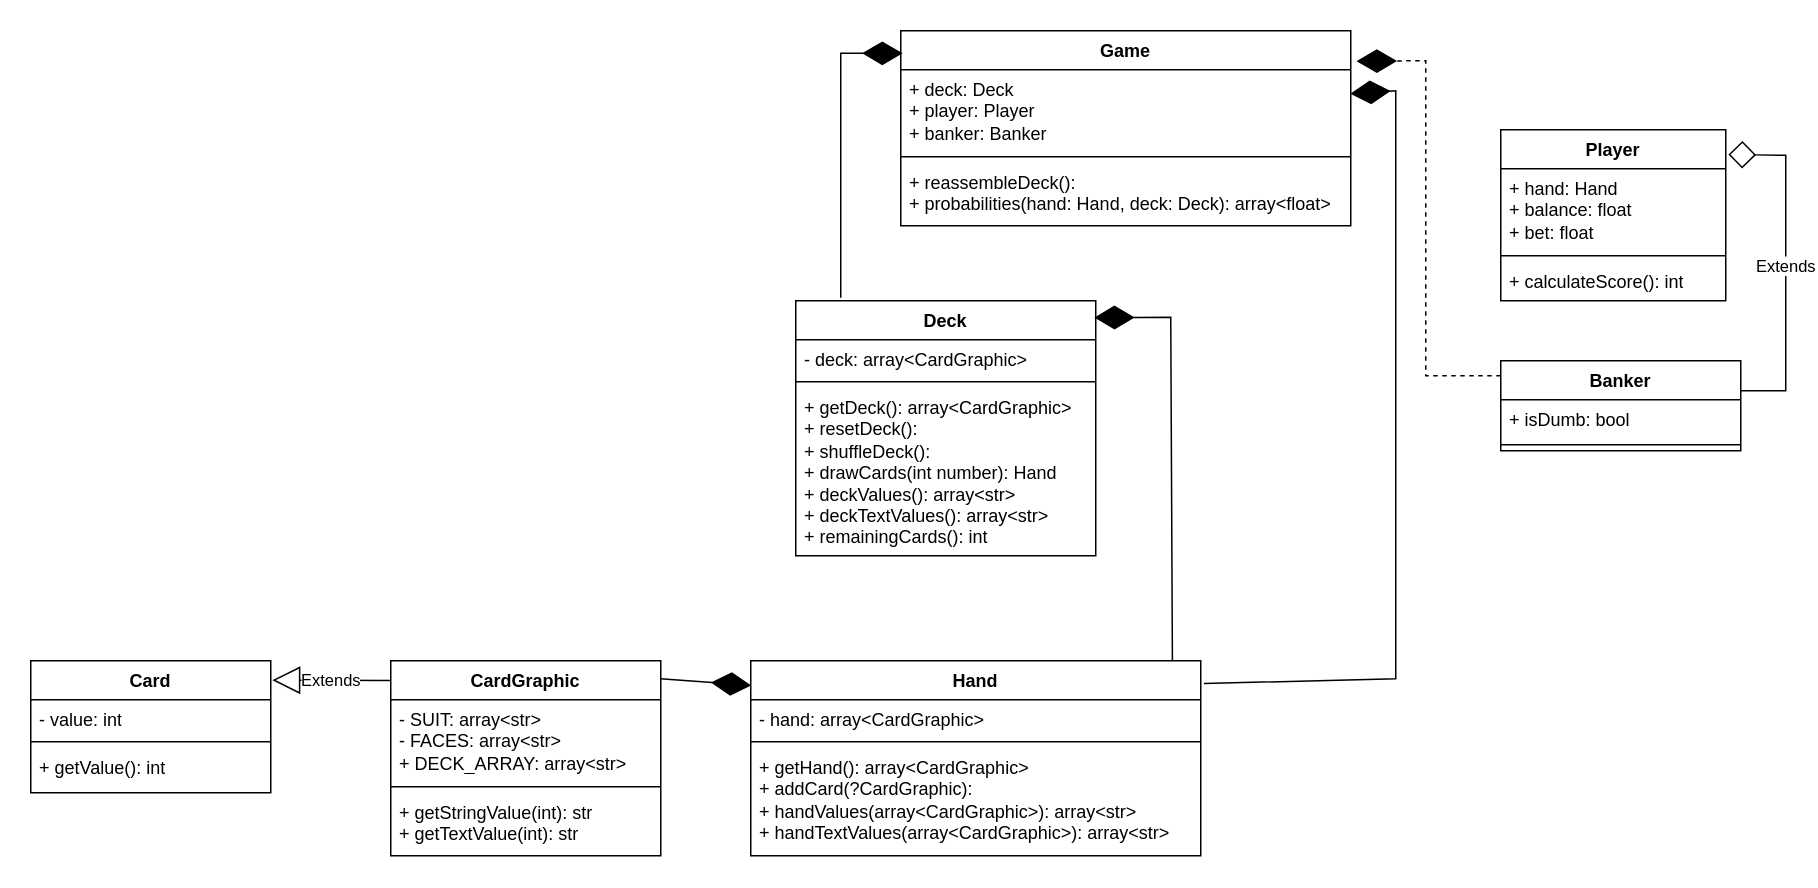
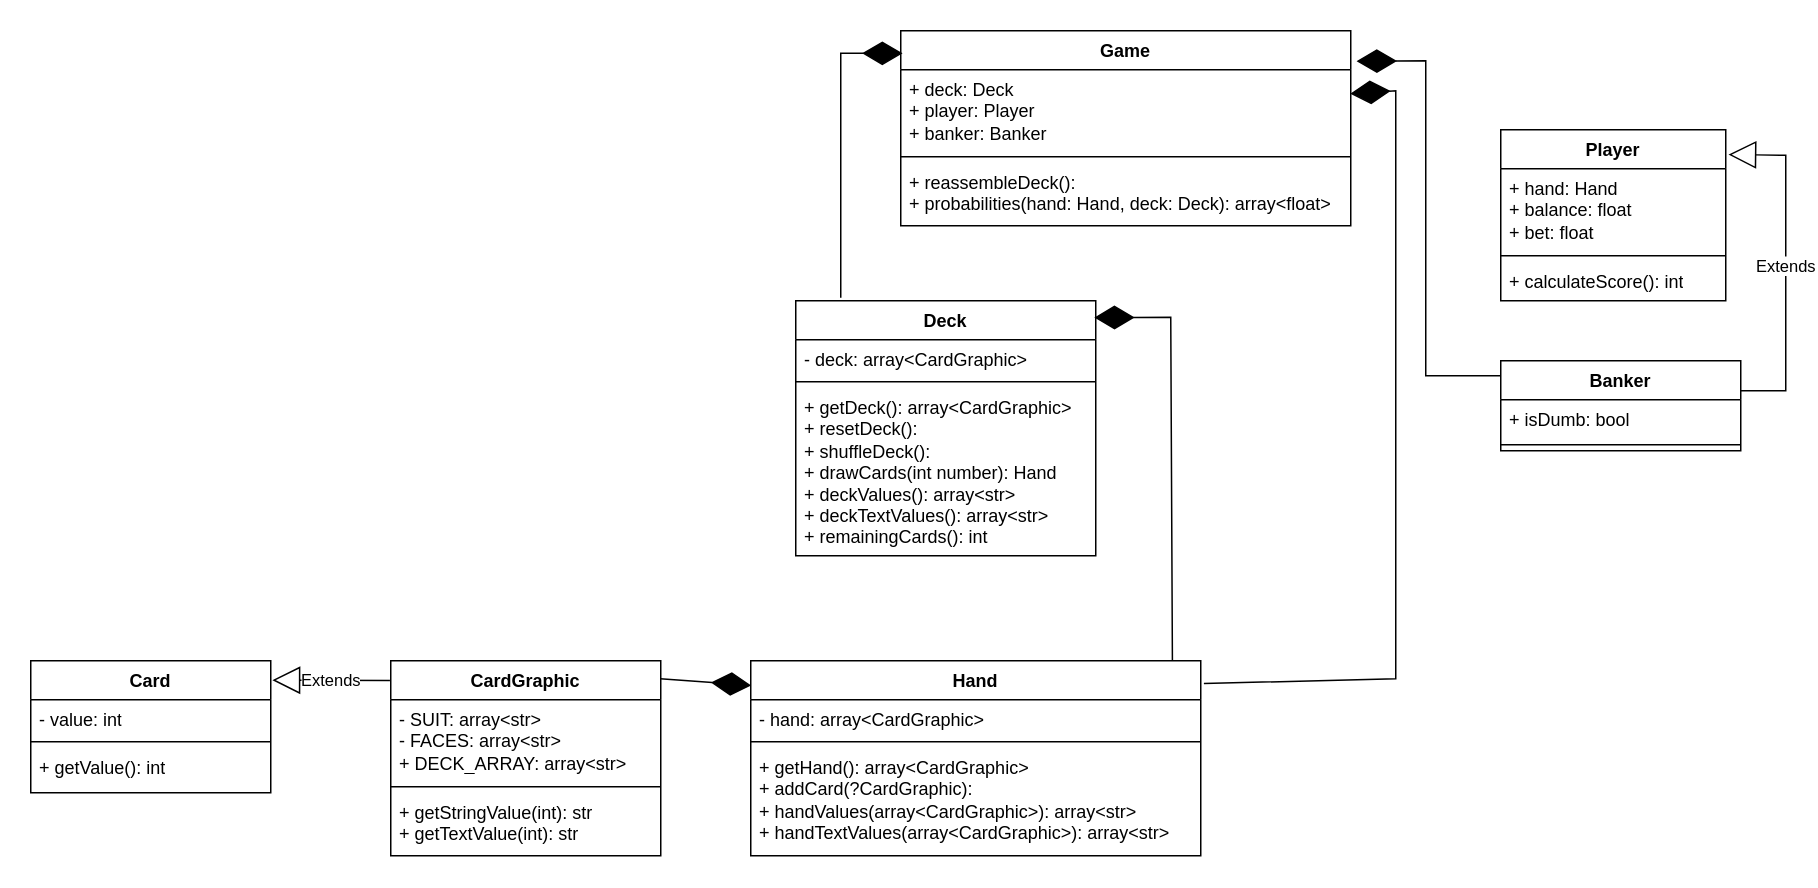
edge "Banker" -> "Player": arrowhead diamond -> block
edge "Banker" -> "Game": style dashed -> solid
